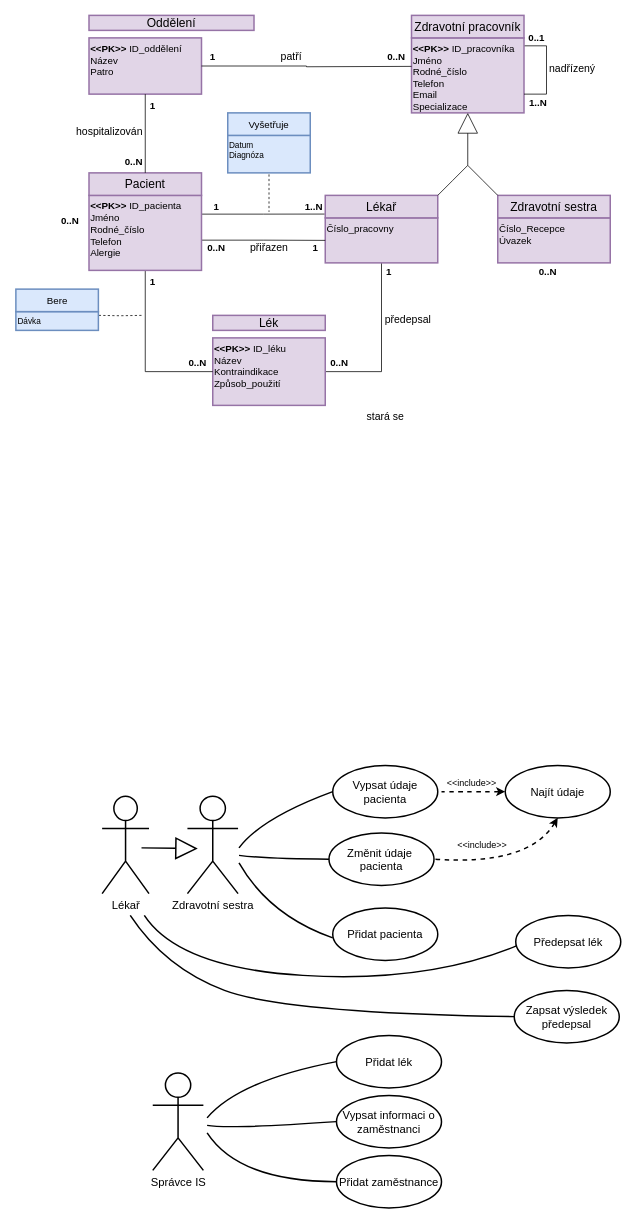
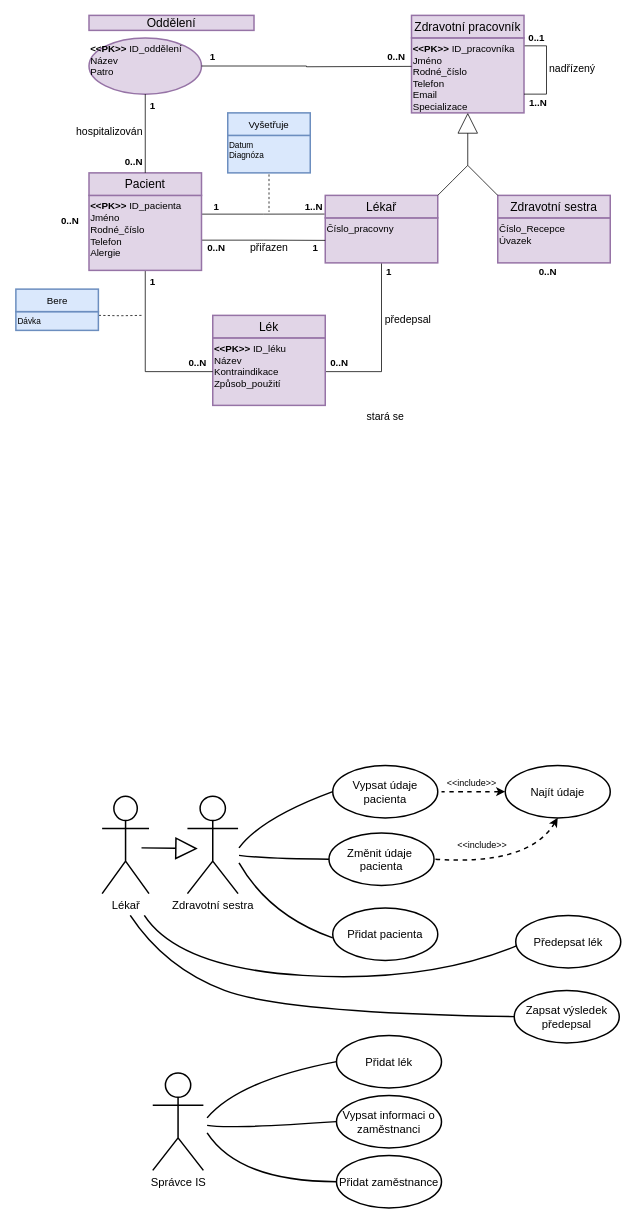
node "patří": removed
node "<<PK>> ID_odděleníNázevPatro": shape rectangle -> ellipse
node "Lék": size 113x15 -> 113x23
